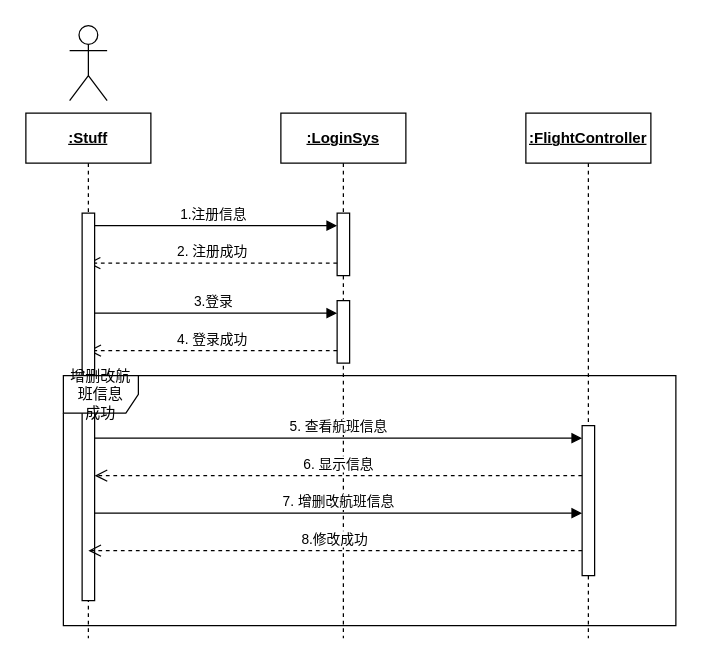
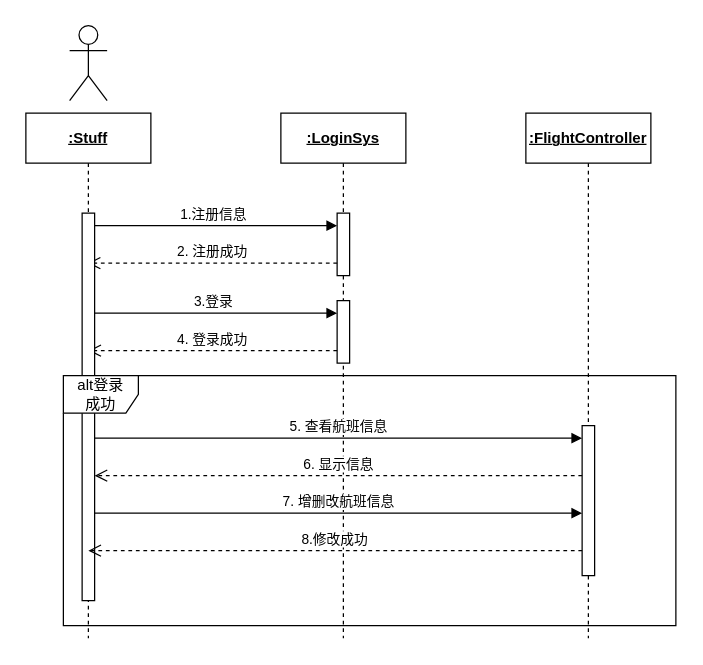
node "增删改航班信息 成功": label "增删改航班信息 成功" -> "alt登录 成功"
